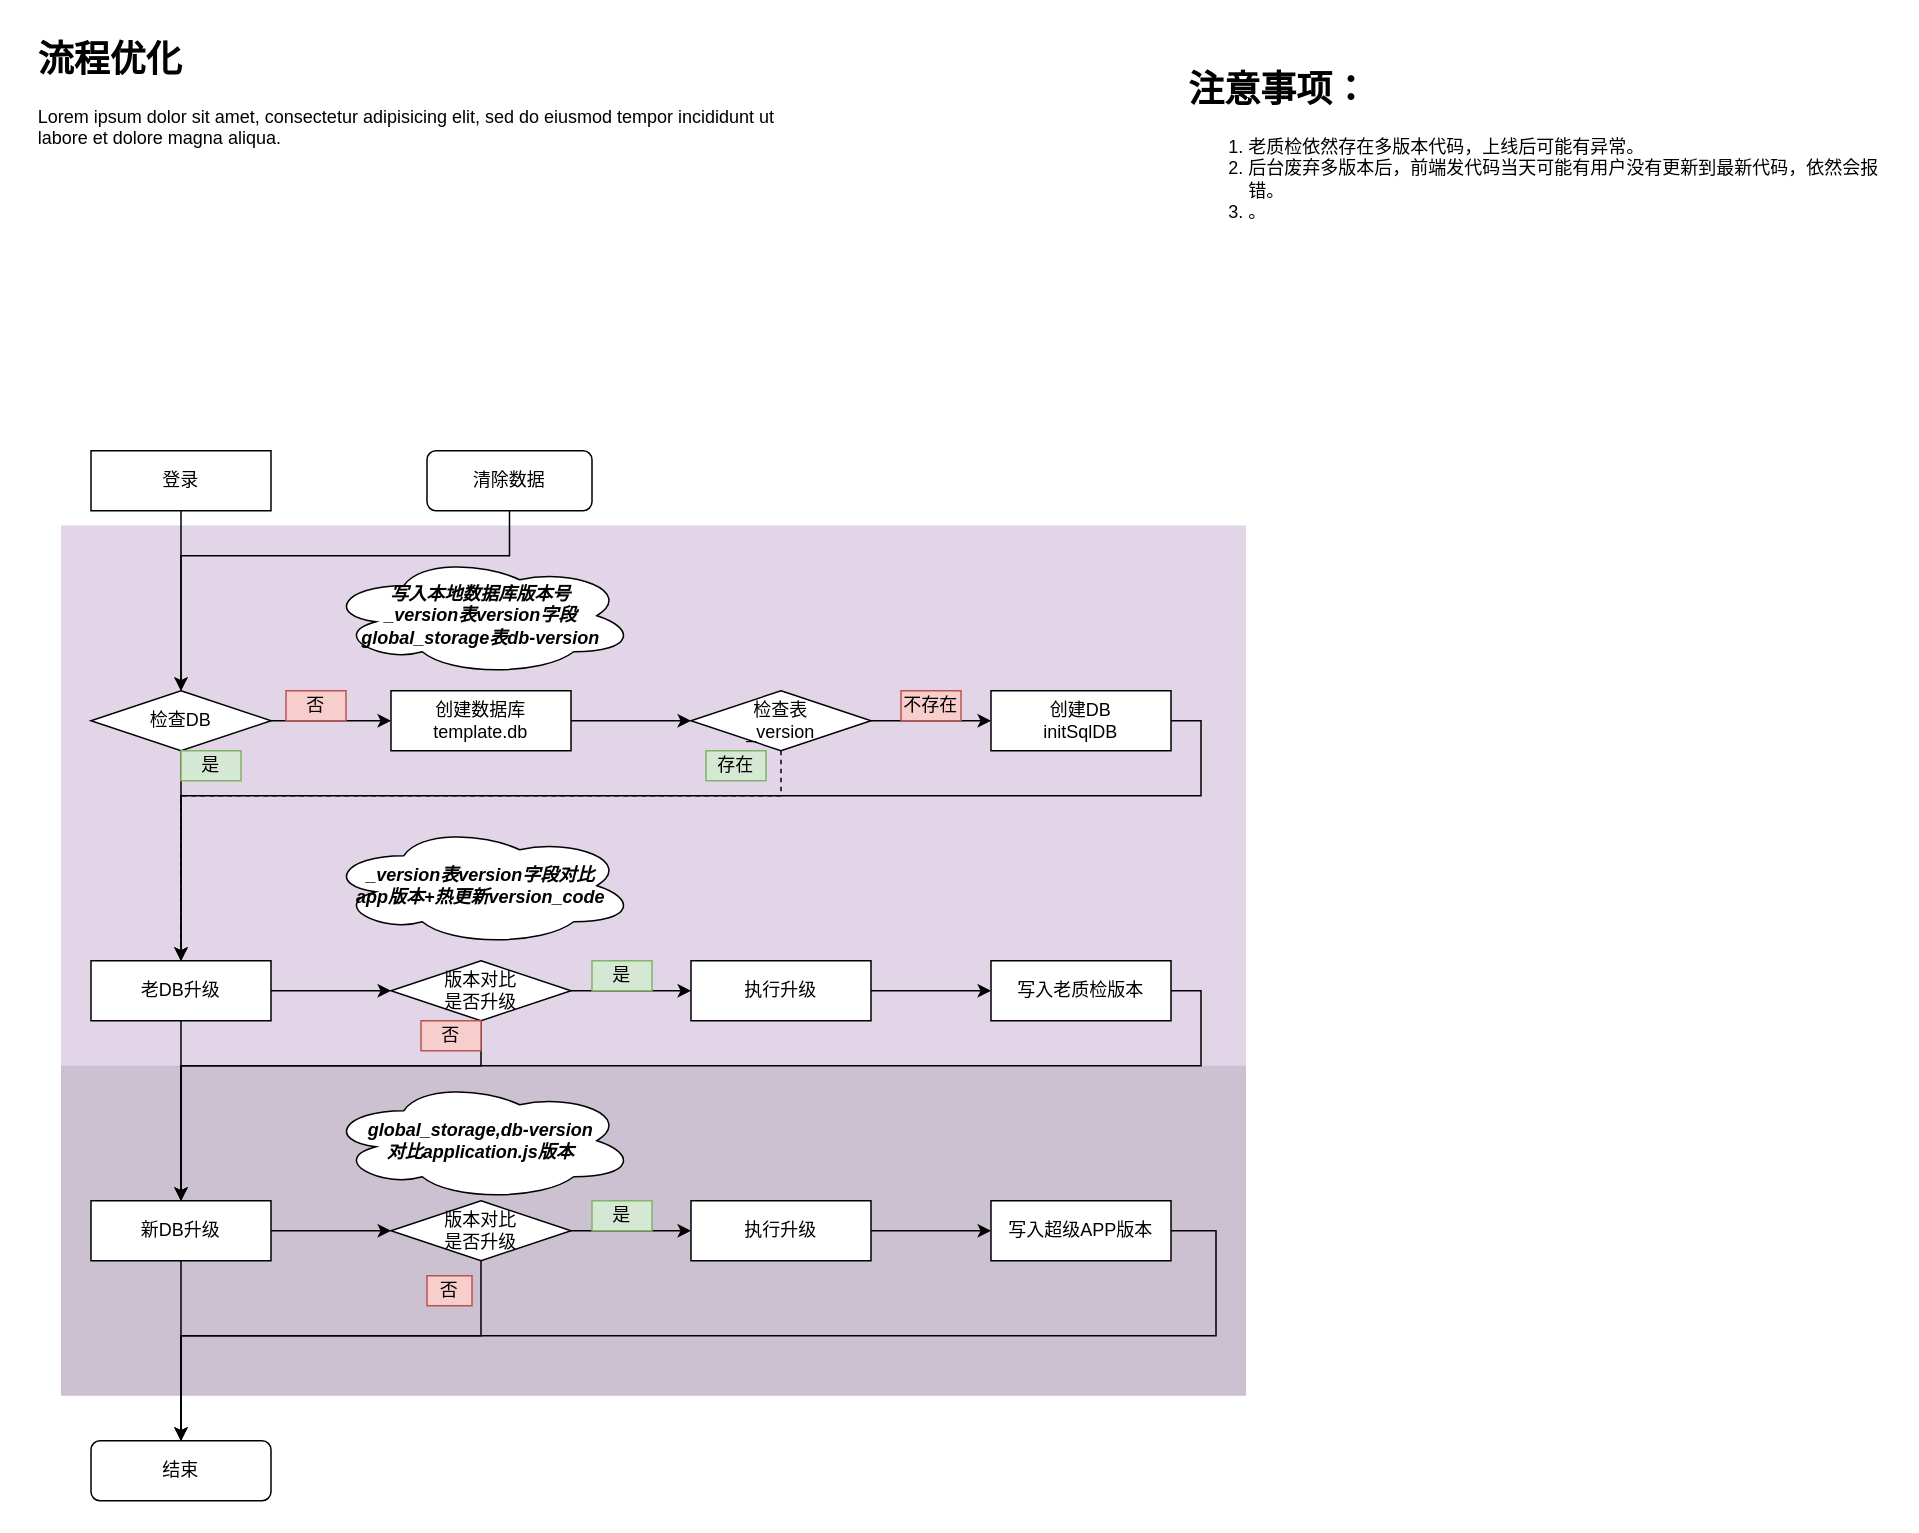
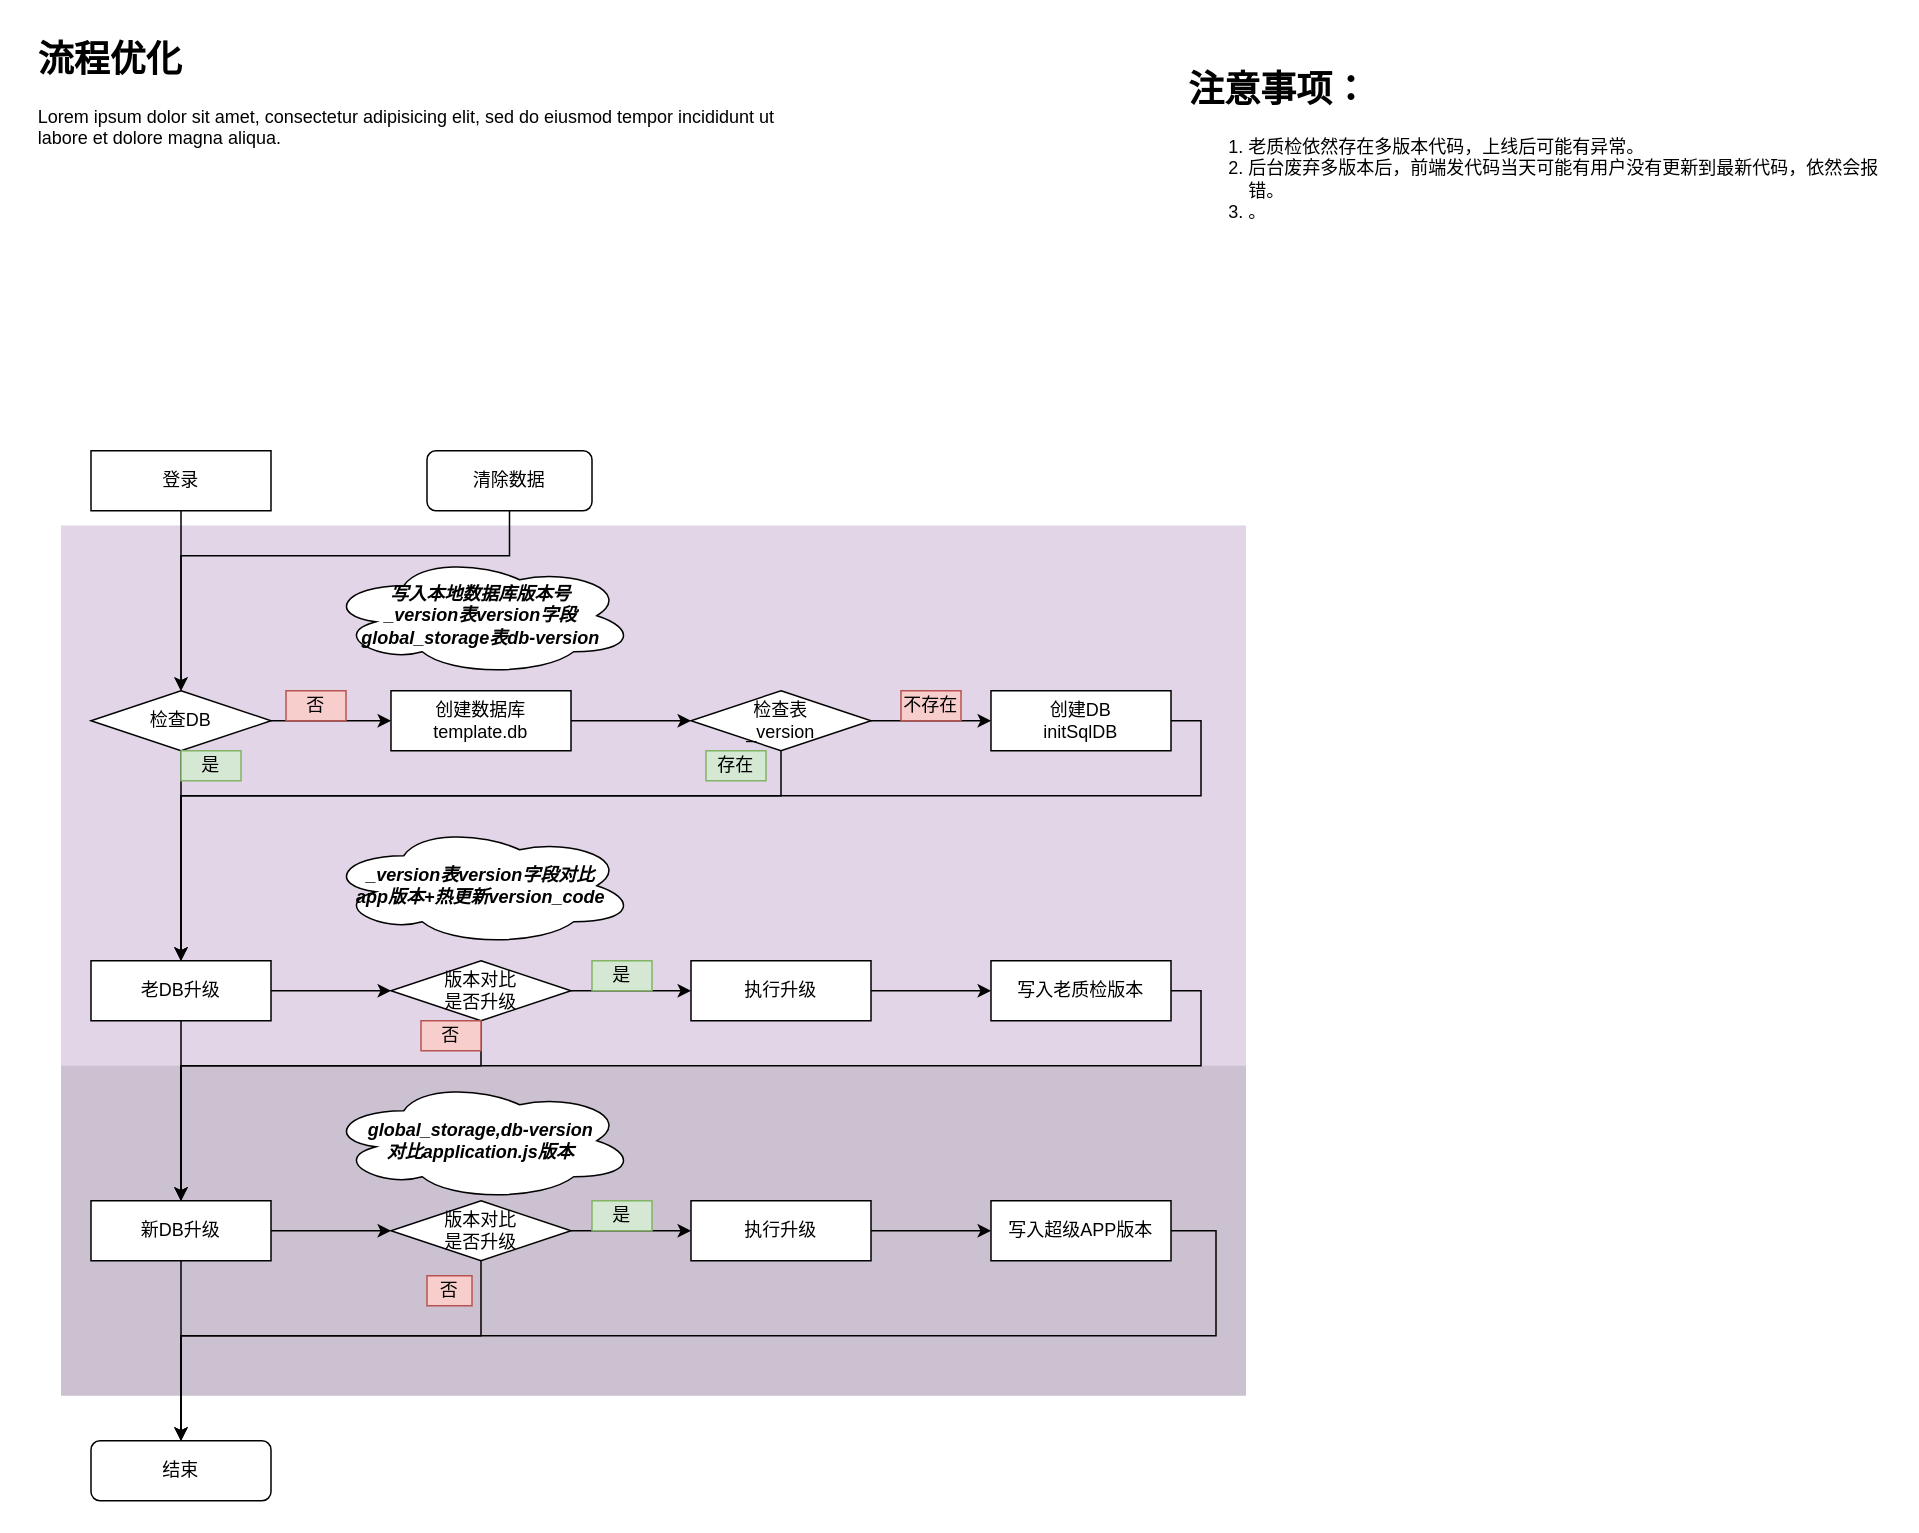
edge "检查表 _version" -> "老DB升级": style dashed -> solid
